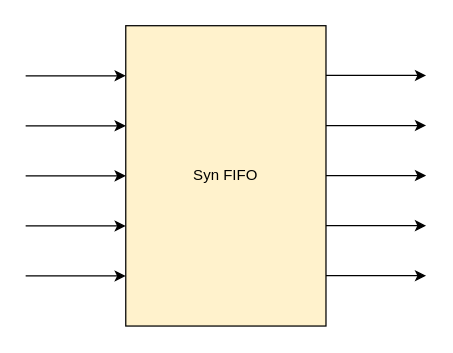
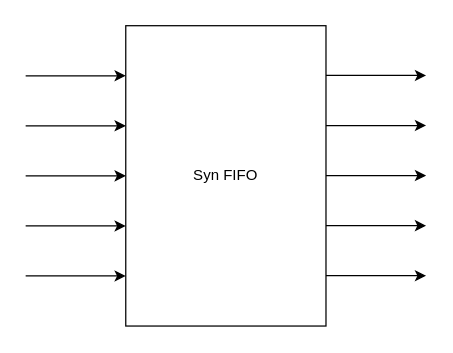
node "Syn FIFO": fillcolor #fff2cc -> #ffffff
